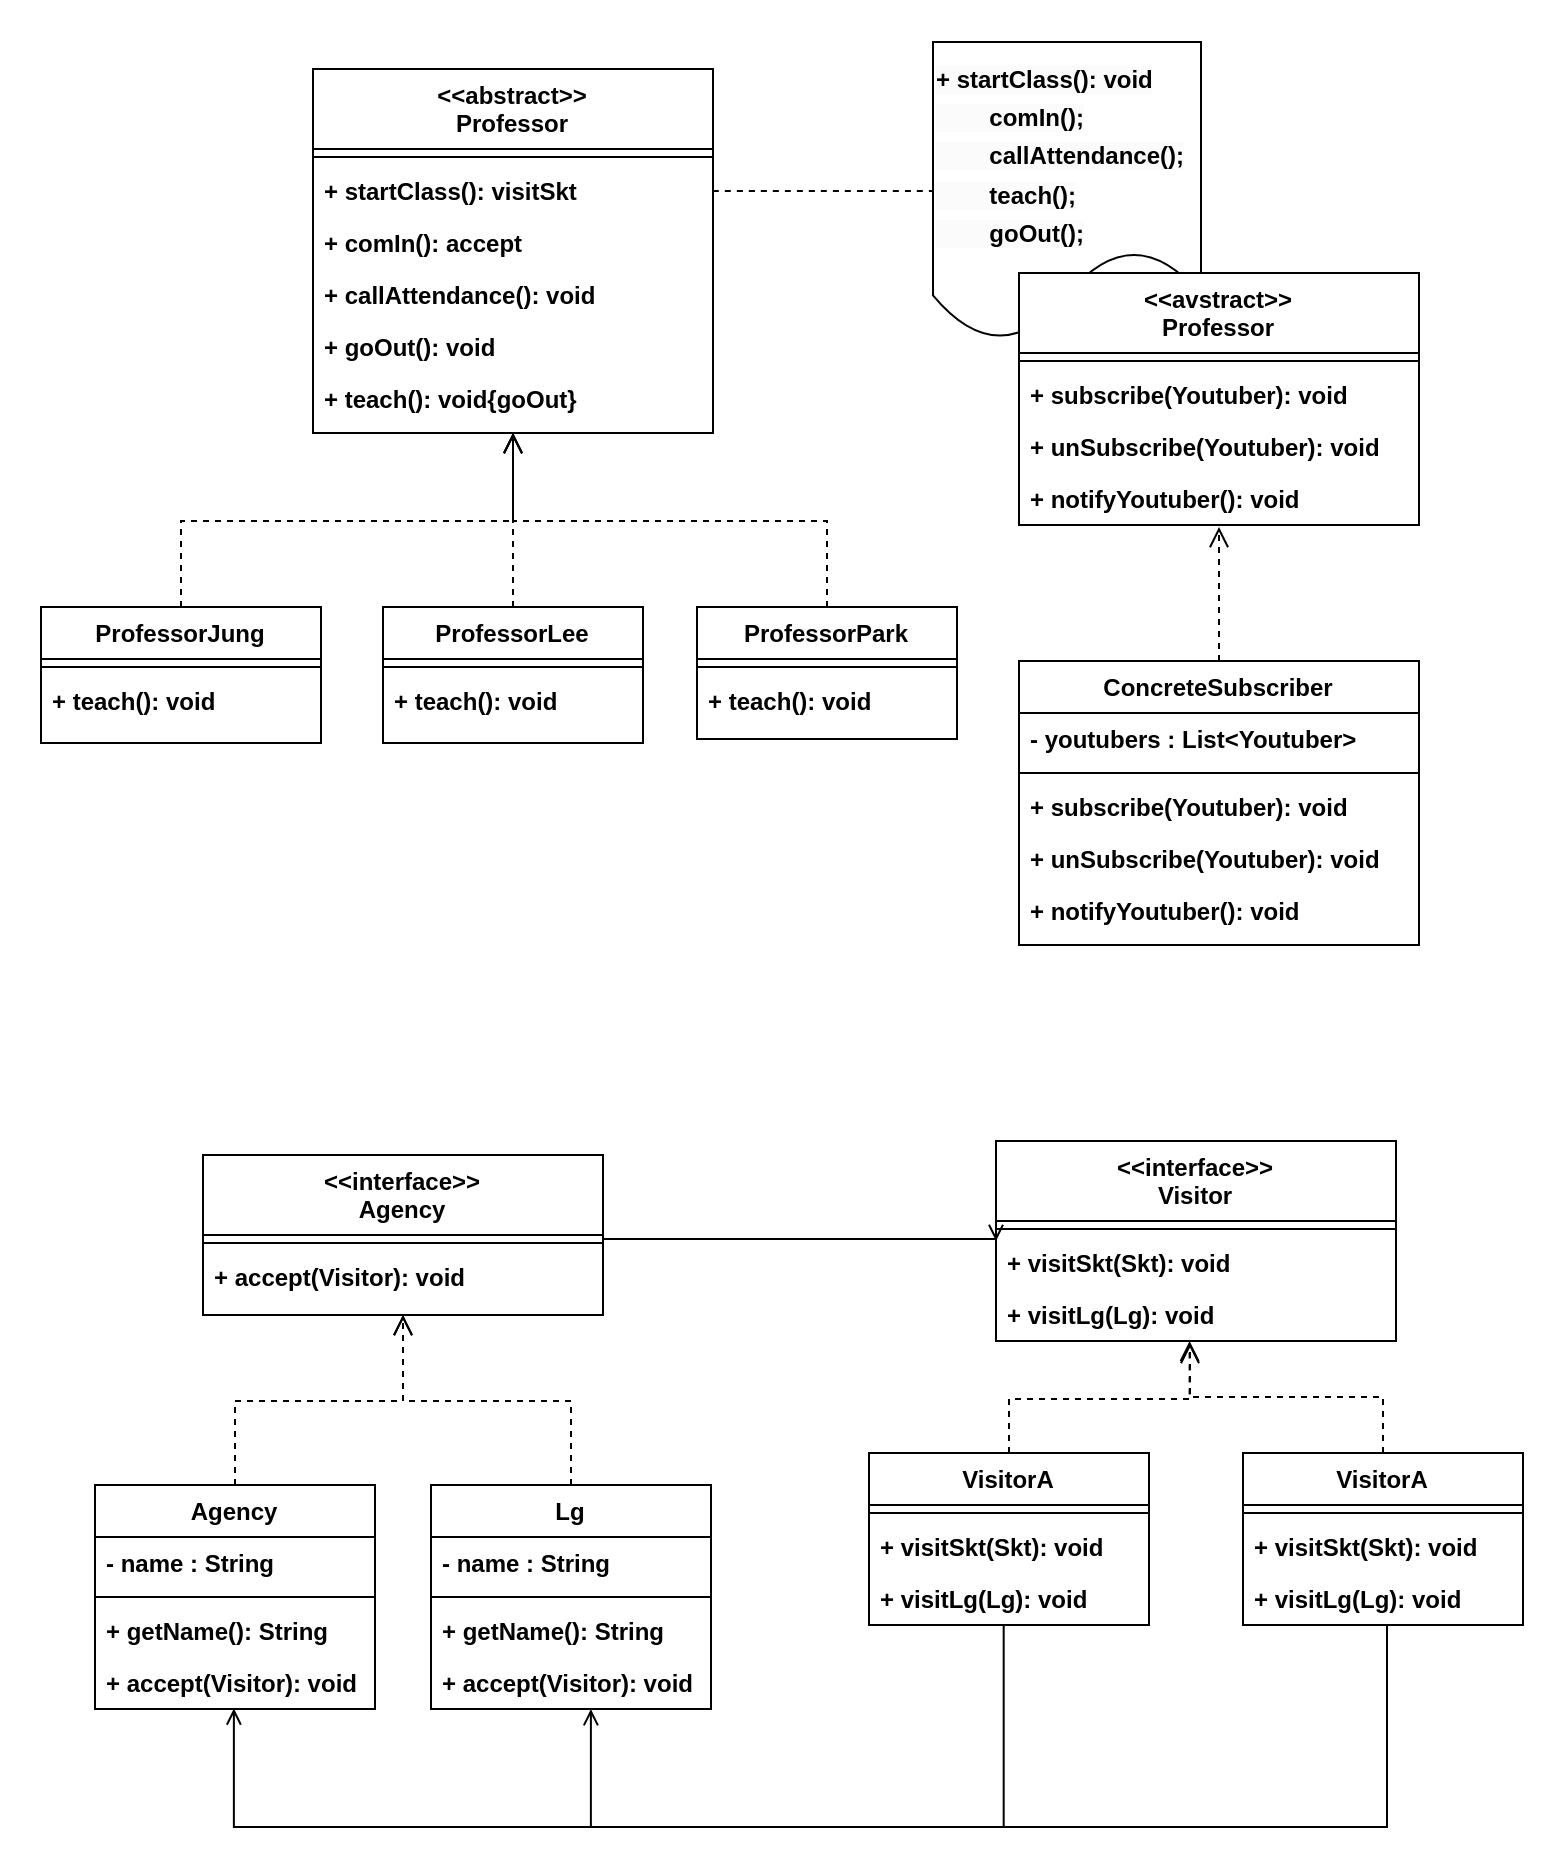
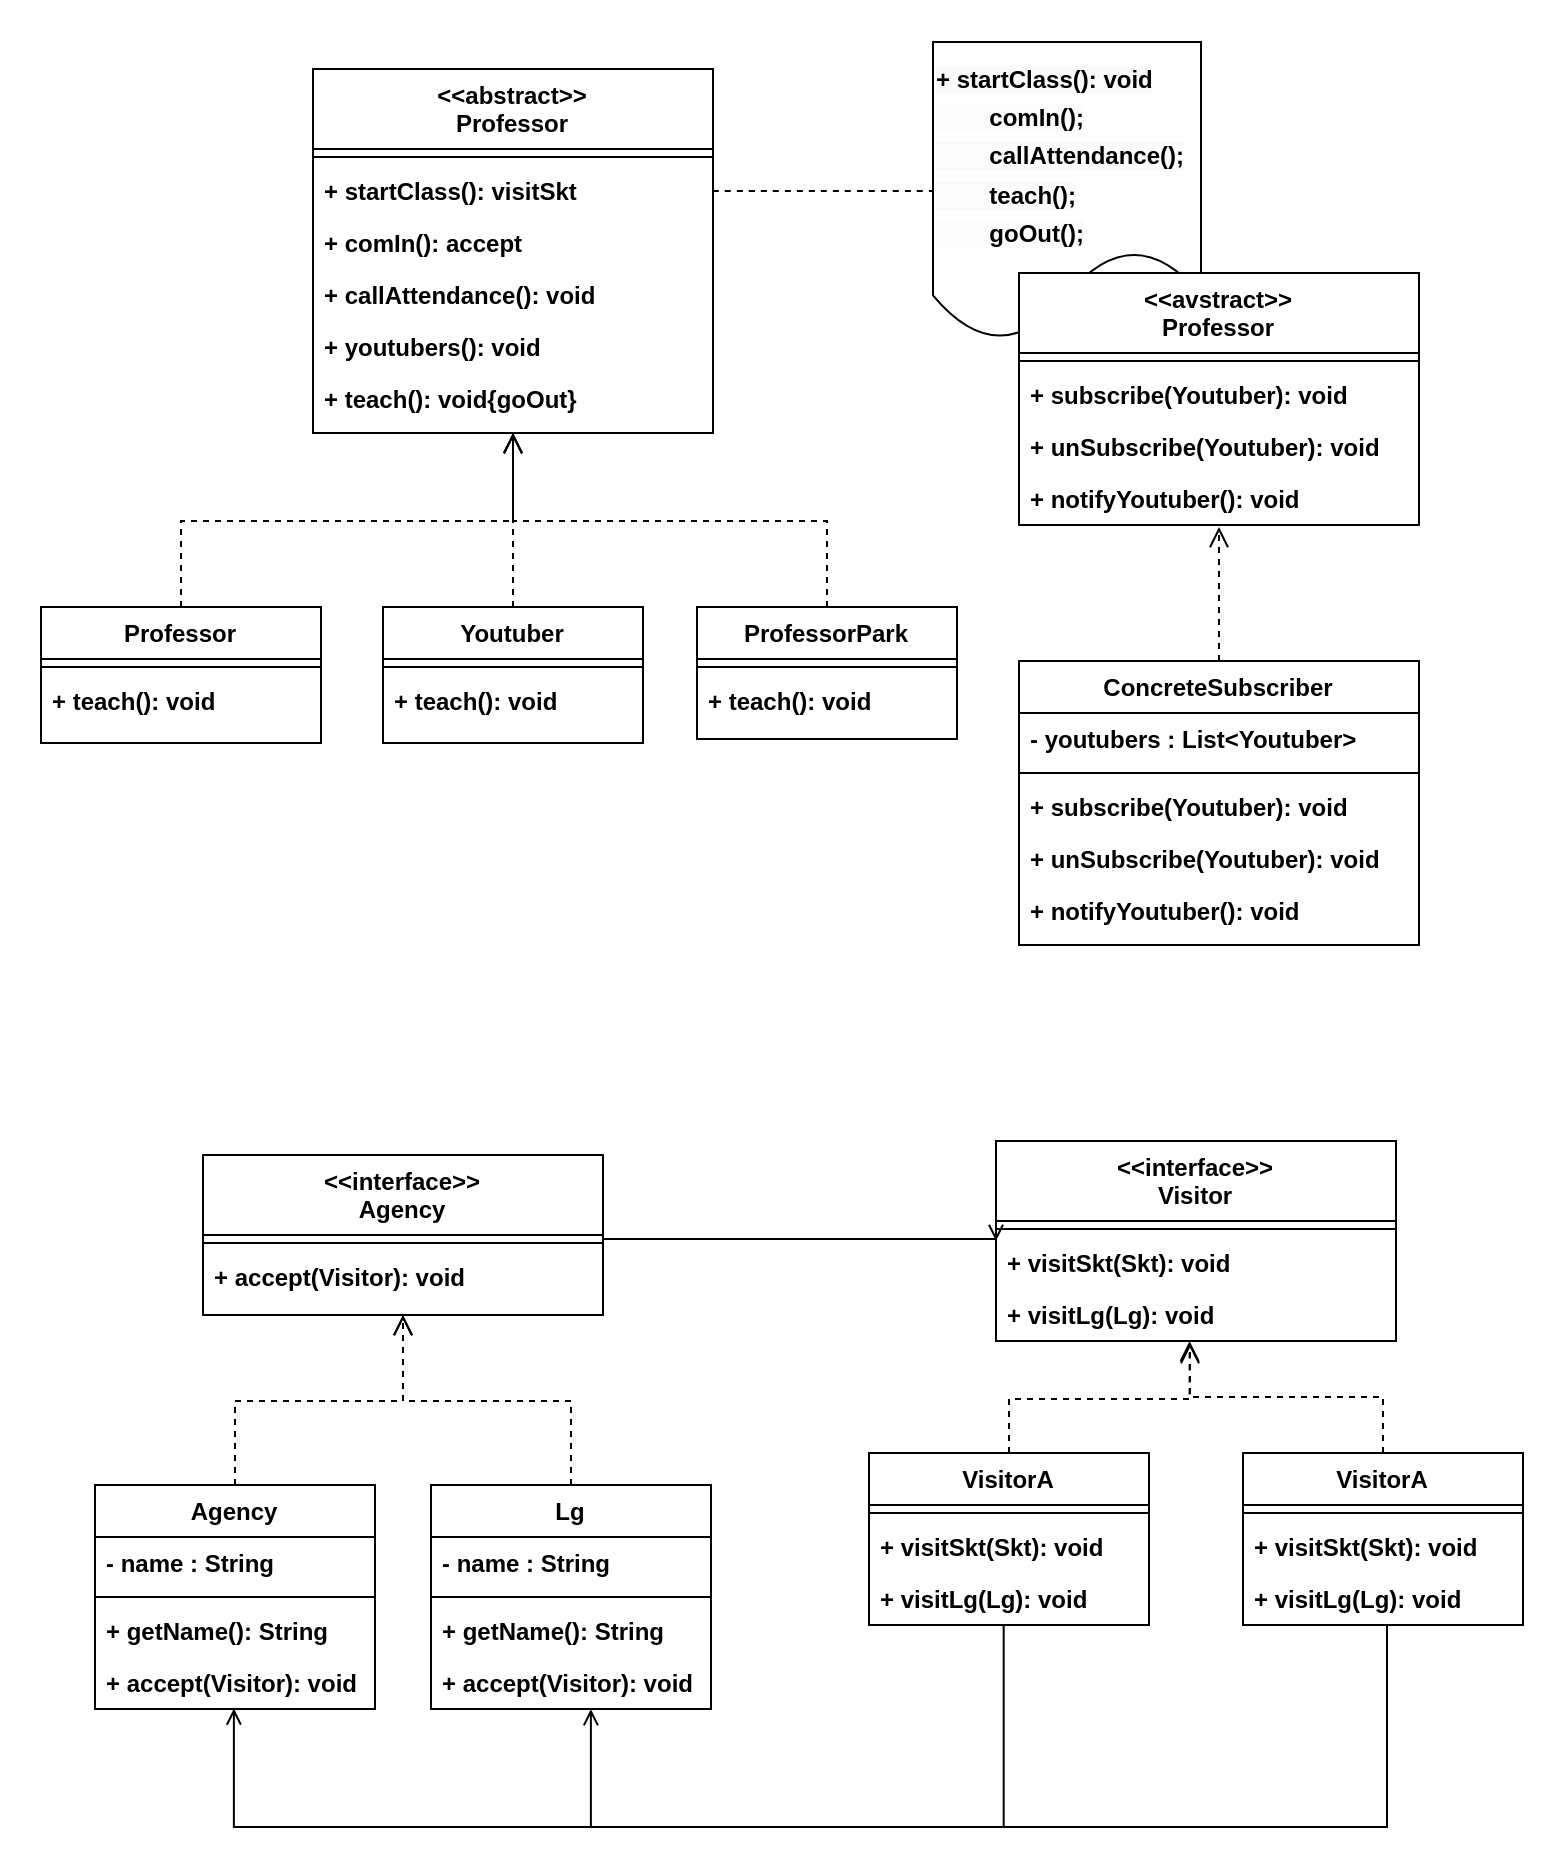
node "+ goOut(): void": label "+ goOut(): void" -> "+ youtubers(): void"
node "ProfessorJung": label "ProfessorJung" -> "Professor"
node "ProfessorLee": label "ProfessorLee" -> "Youtuber"
